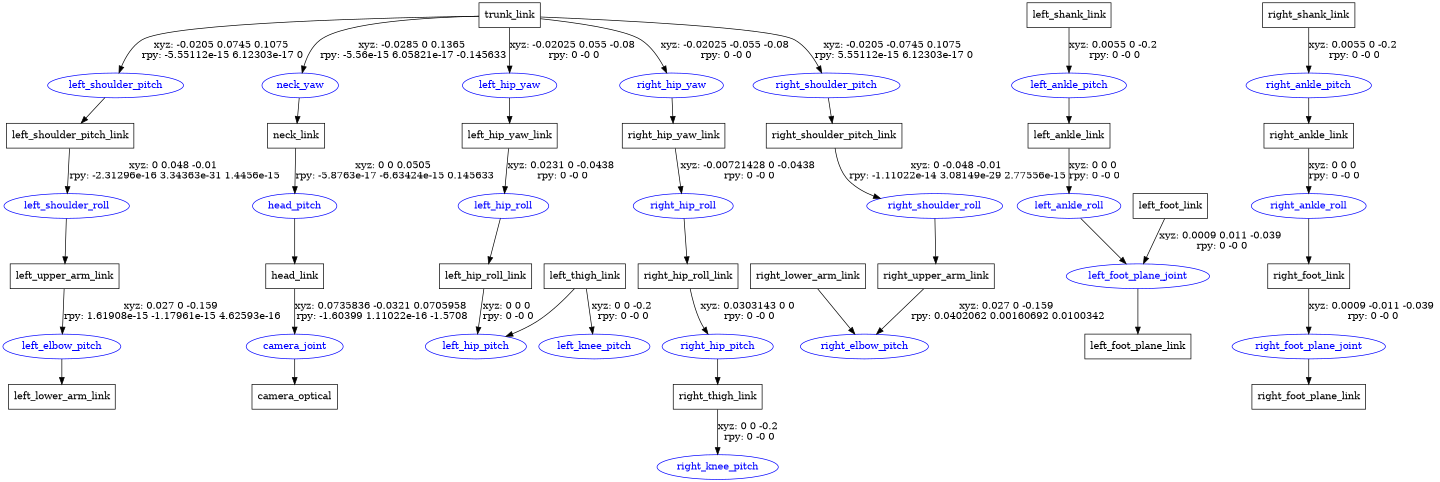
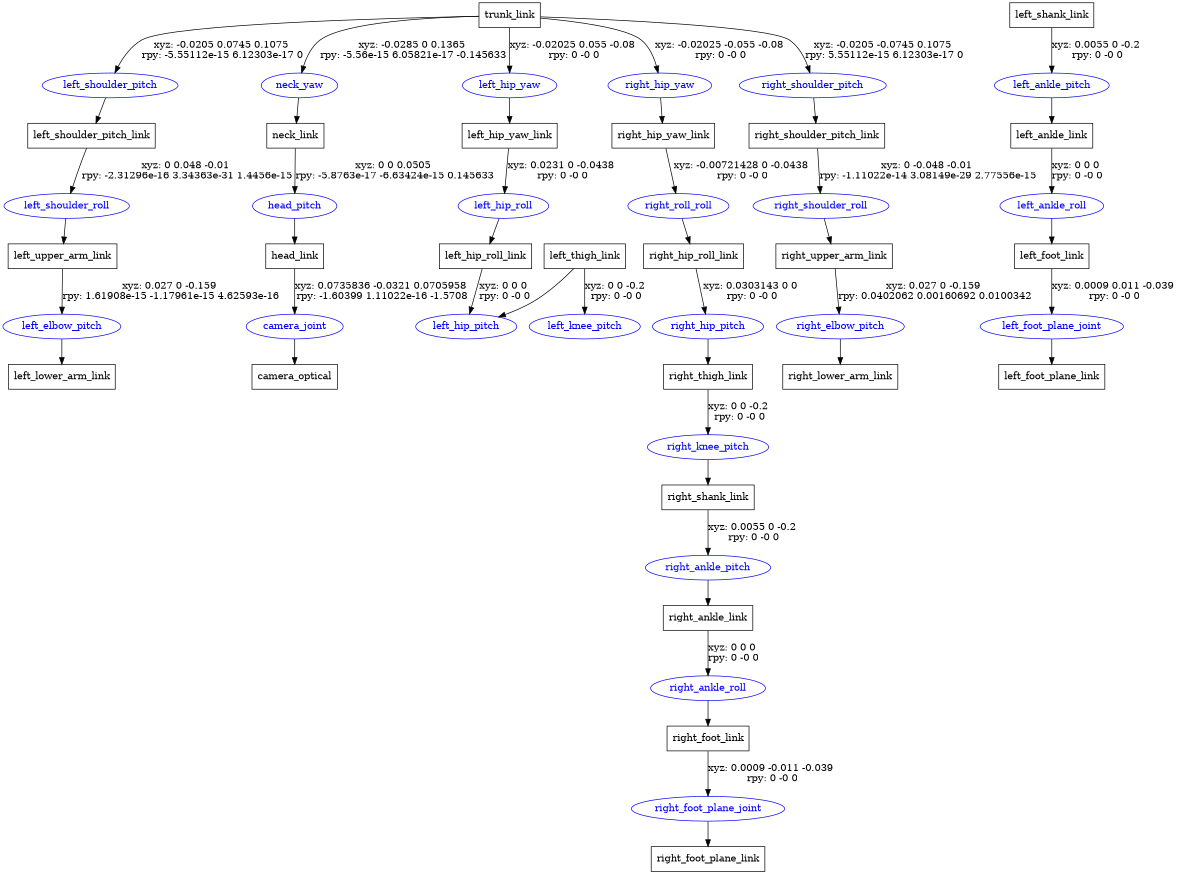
node "right_hip_roll": label "right_hip_roll" -> "right_roll_roll"
edge "left_ankle_roll" -> "left_foot_plane_joint": now "left_ankle_roll" -> "left_foot_link"
edge "right_lower_arm_link" -> "right_elbow_pitch": reversed
edge "right_knee_pitch" -> "right_shank_link": added
